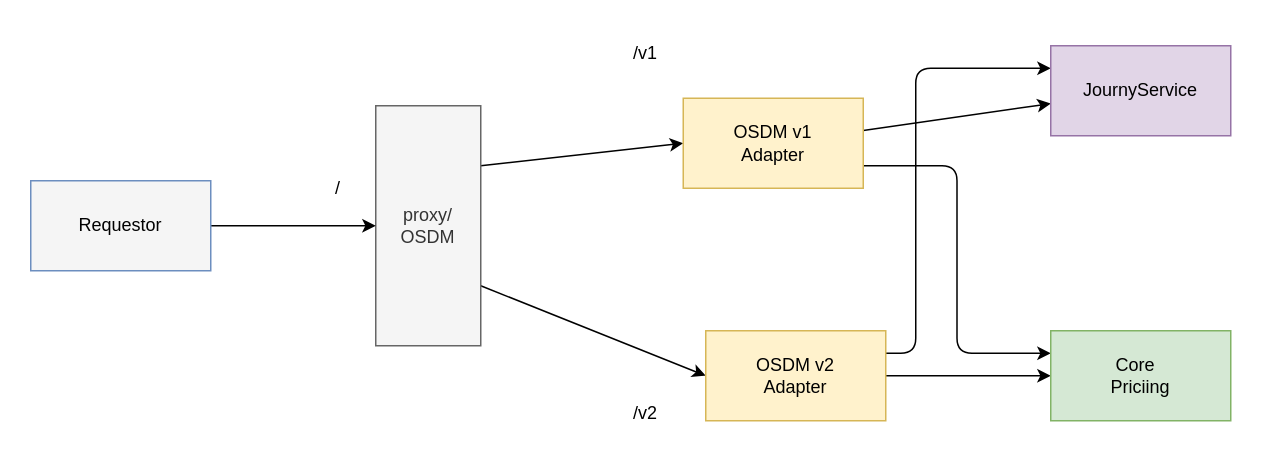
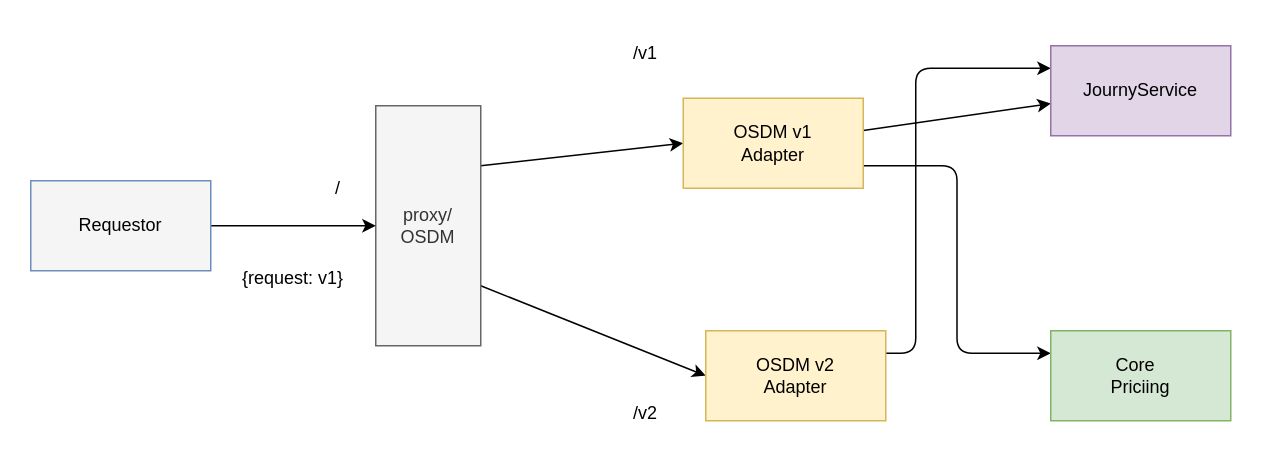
node "{request: v1}": added
edge "OSDM v2 Adapter" -> "Core Priciing": removed
